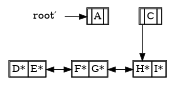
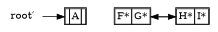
node "C": removed
node "D*": removed
